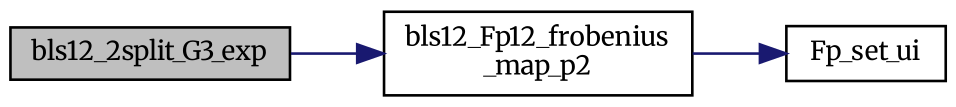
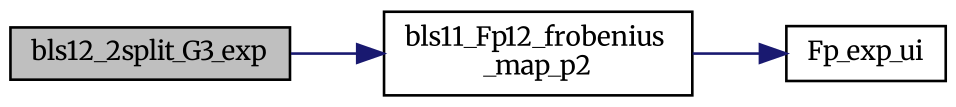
node "bls12_Fp12_frobenius _map_p2": label "bls12_Fp12_frobenius _map_p2" -> "bls11_Fp12_frobenius _map_p2"
node "Fp_set_ui": label "Fp_set_ui" -> "Fp_exp_ui"
